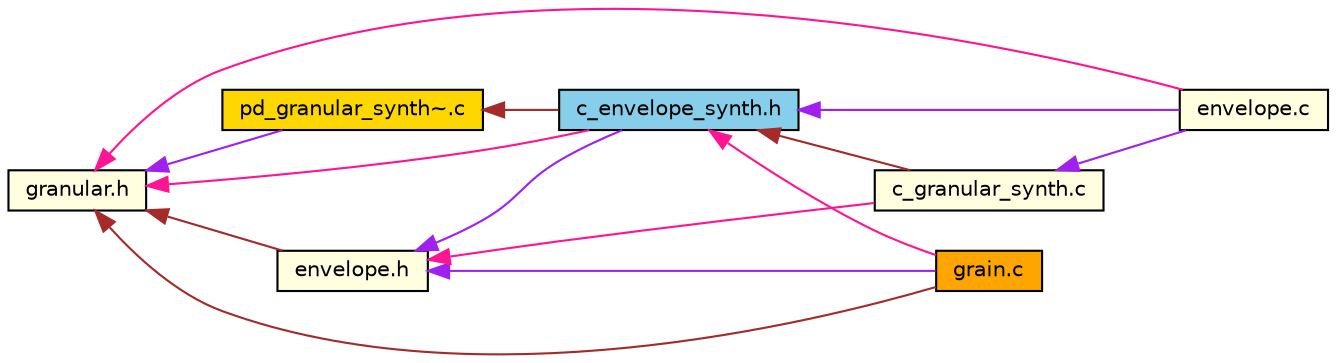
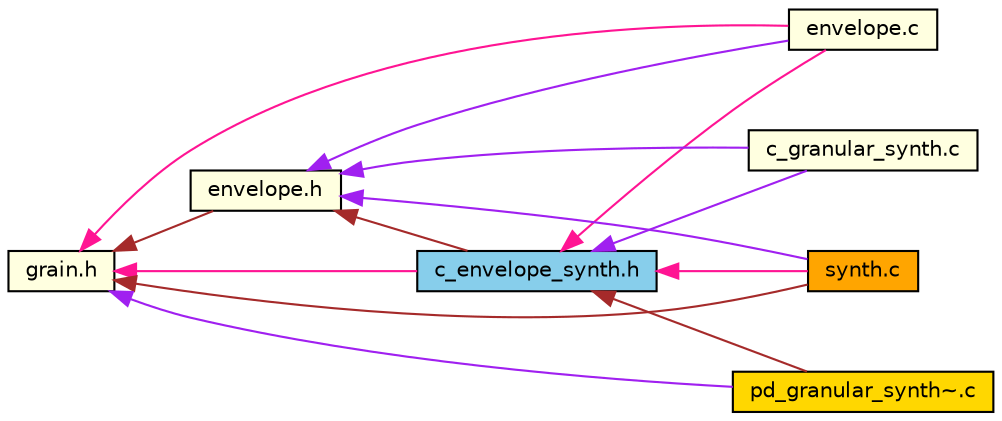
edge "c_envelope_synth.h" -> "pd_granular_synth~.c": reversed
edge "envelope.c" -> "c_envelope_synth.h": color purple -> deeppink
edge "envelope.c" -> "c_granular_synth.c": now "envelope.c" -> "envelope.h"
edge "c_granular_synth.c" -> "c_envelope_synth.h": color brown -> purple
edge "c_envelope_synth.h" -> "envelope.h": color purple -> brown
node "granular.h": label "granular.h" -> "grain.h"
edge "c_granular_synth.c" -> "envelope.h": color deeppink -> purple
node "grain.c": label "grain.c" -> "synth.c"
